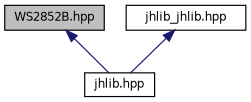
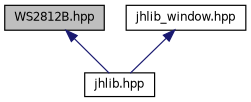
node "WS2852B.hpp": label "WS2852B.hpp" -> "WS2812B.hpp"
node "jhlib_jhlib.hpp": label "jhlib_jhlib.hpp" -> "jhlib_window.hpp"
